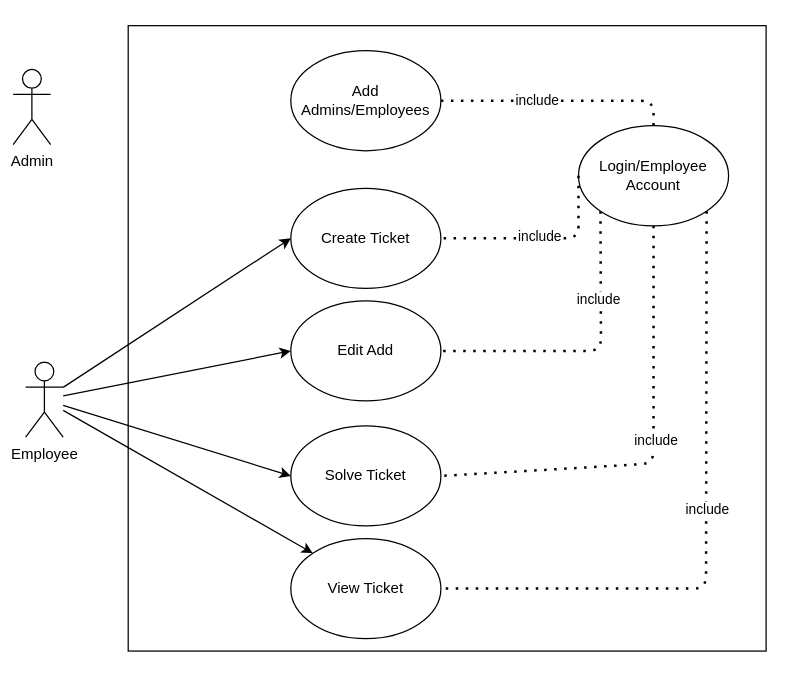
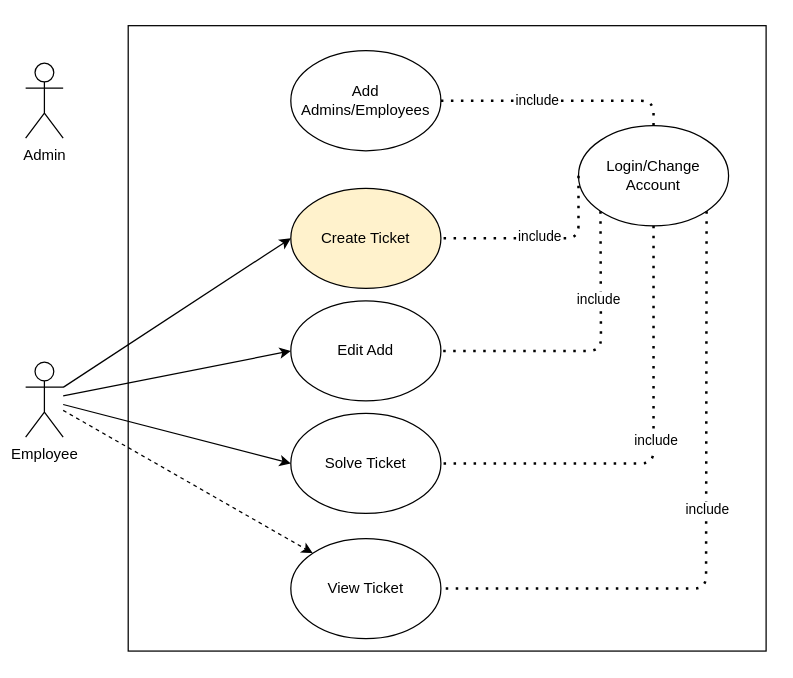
node "Admin": moved (32, 107) -> (44, 101)
node "Login/Employee Account": label "Login/Employee Account" -> "Login/Change Account"
node "Create Ticket": fillcolor #ffffff -> #fff2cc
node "Solve Ticket": moved (366, 476) -> (366, 463)
edge "Employee" -> "View Ticket": style solid -> dashed
